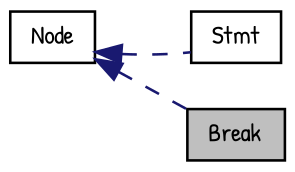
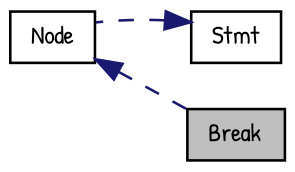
edge "Stmt" -> "Node": reversed
